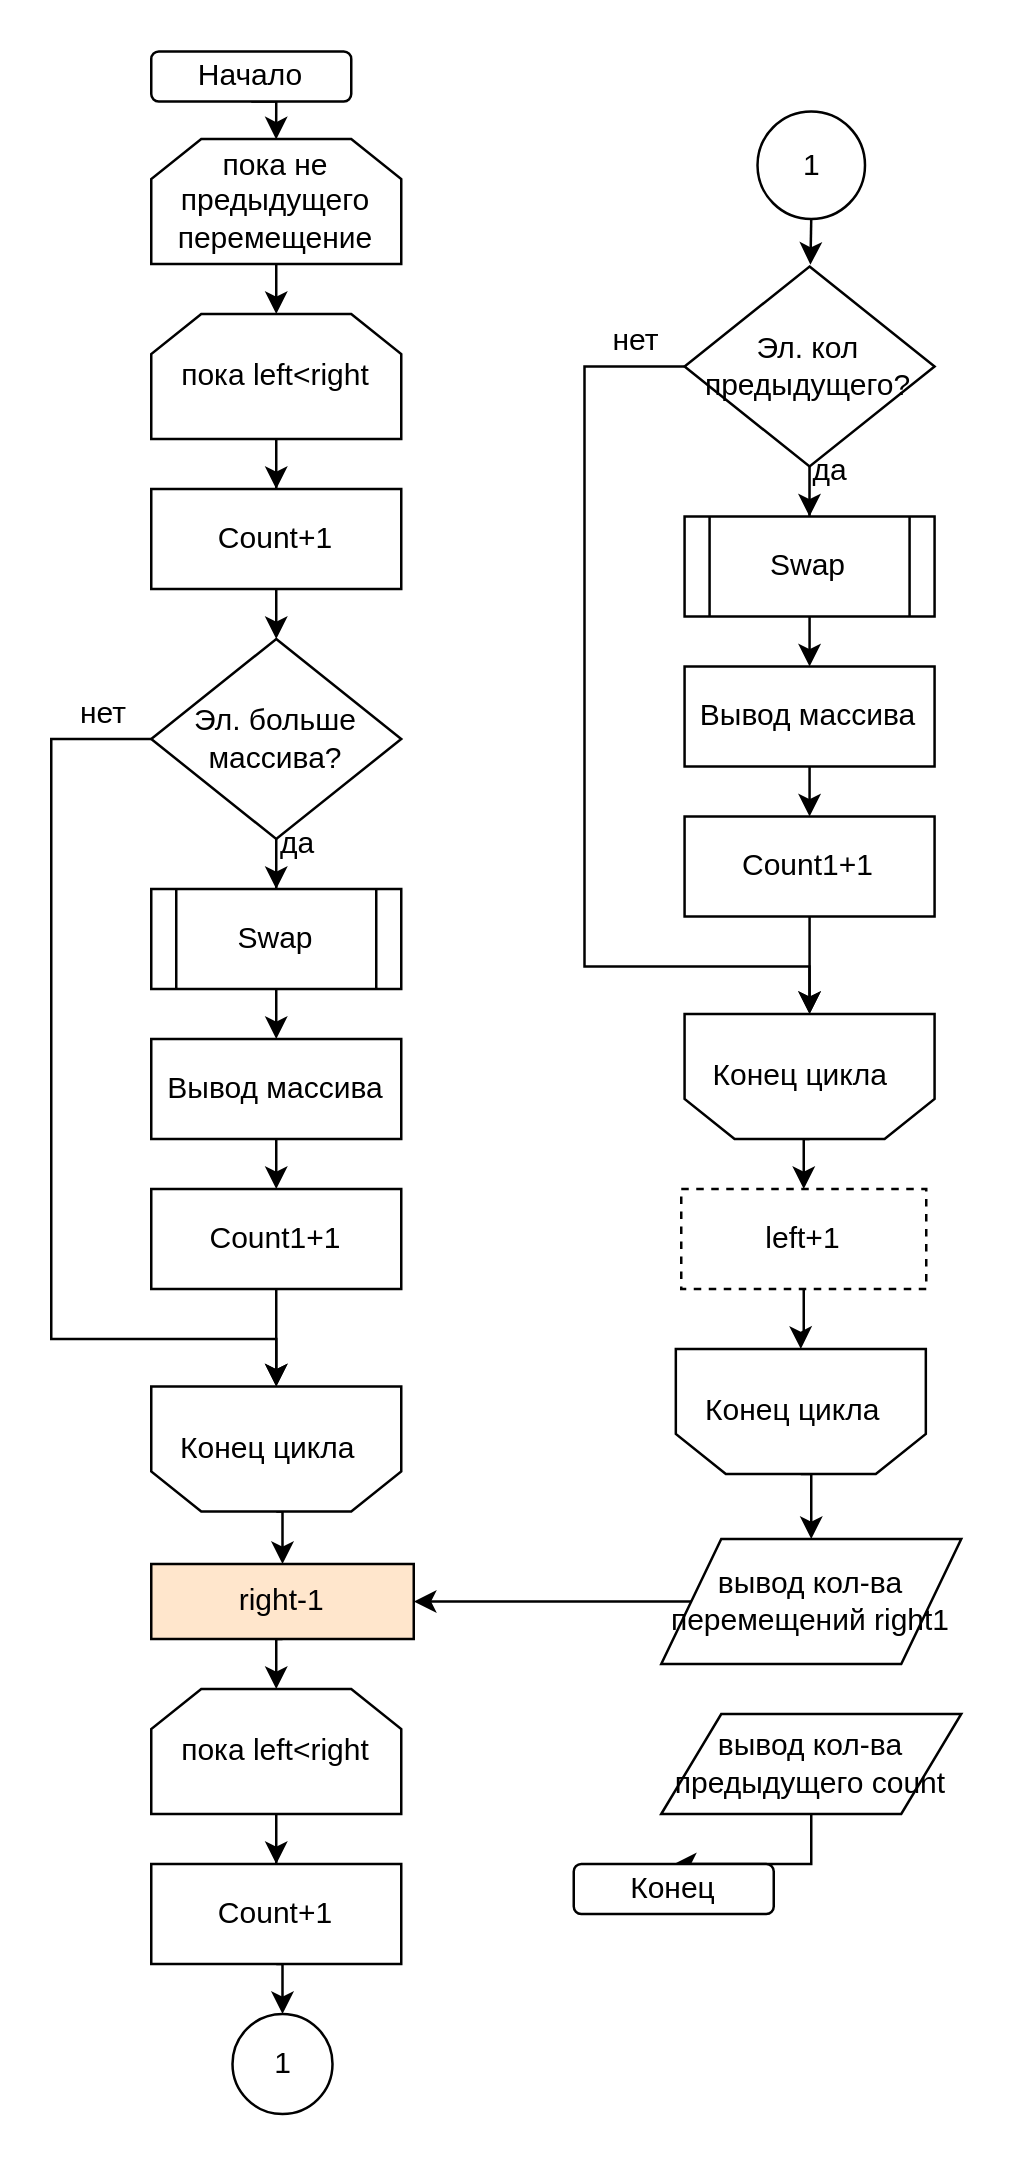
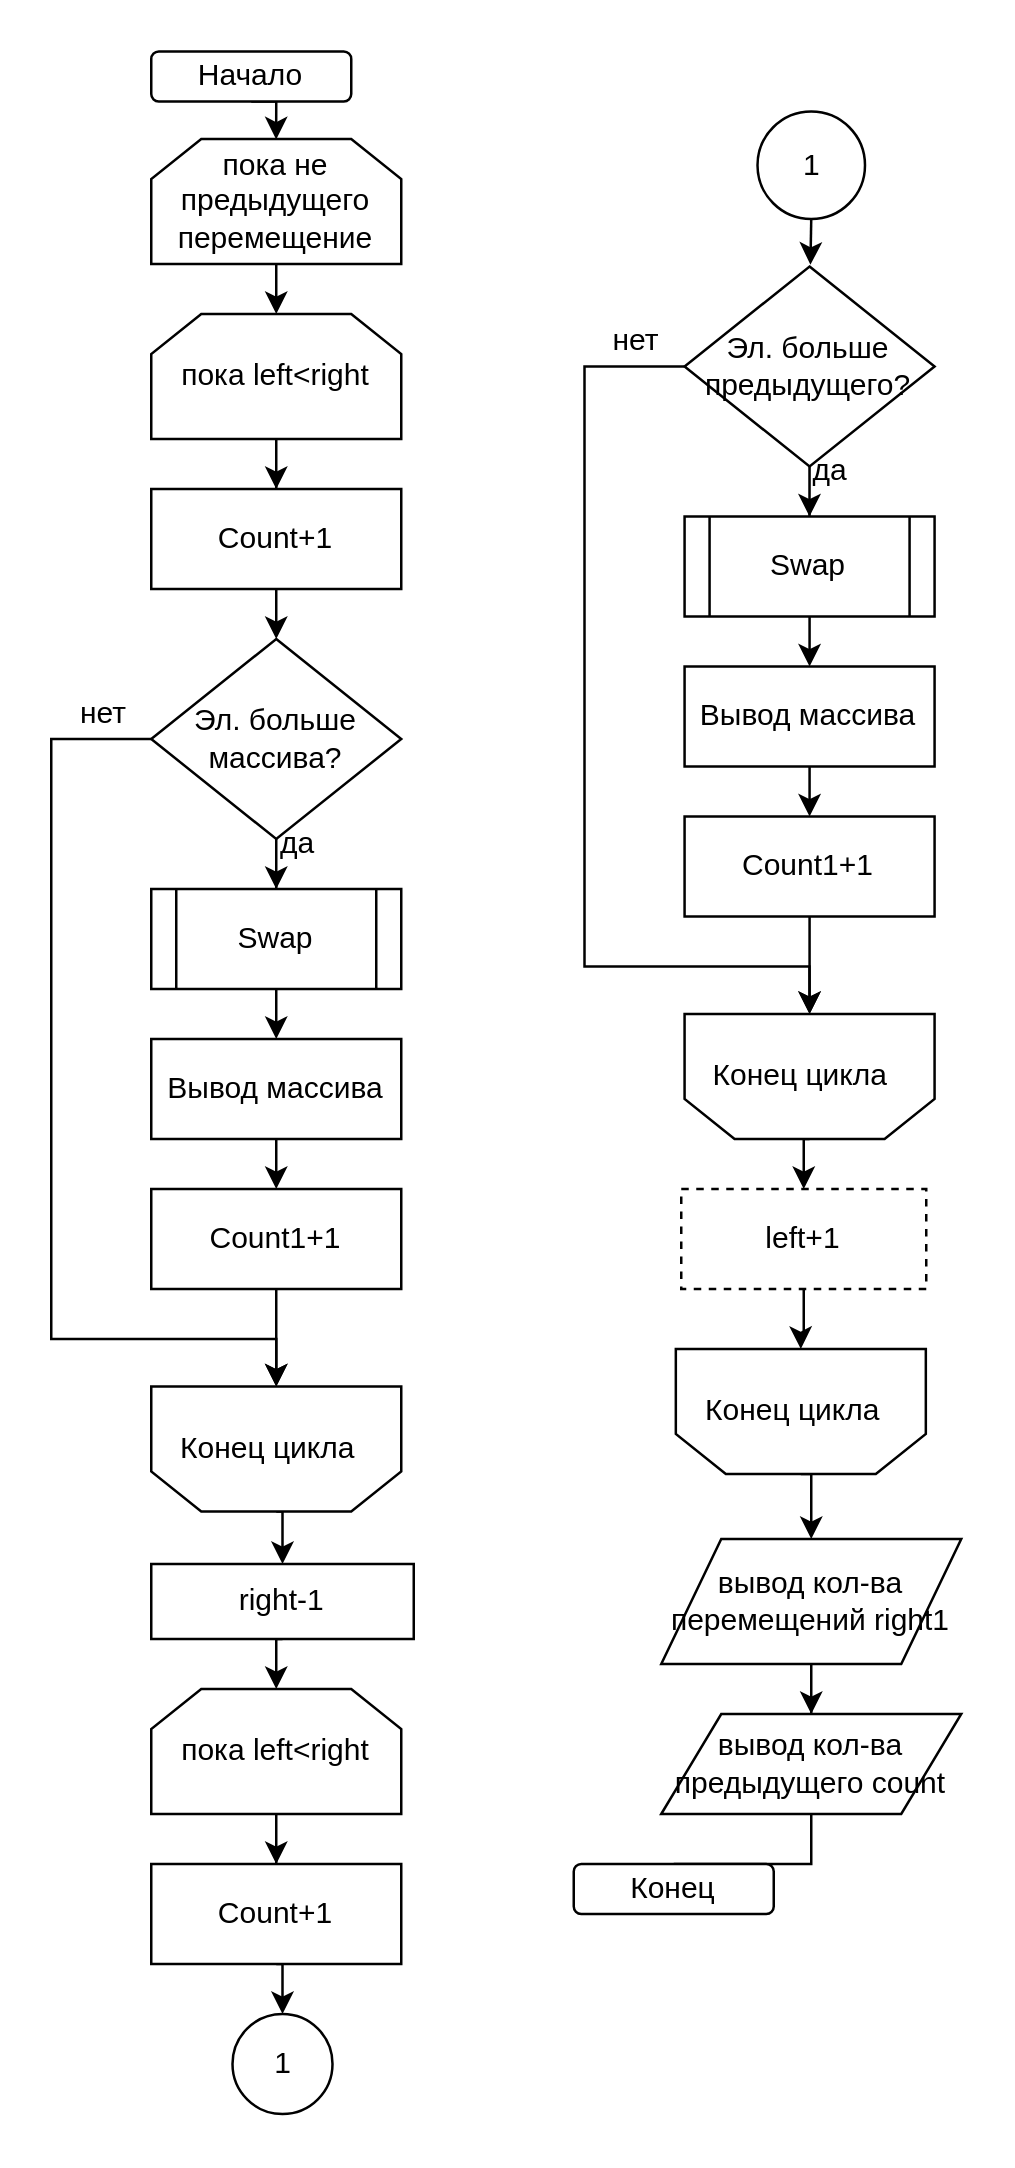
node "Эл. кол предыдущего?": label "Эл. кол предыдущего?" -> "Эл. больше предыдущего?"
node "right-1": fillcolor #ffe6cc -> #ffffff
edge "вывод кол-ва перемещений right1" -> "right-1": now "вывод кол-ва перемещений right1" -> "вывод кол-ва предыдущего count"
edge "вывод кол-ва предыдущего count" -> "Конец": arrowhead classic -> none
